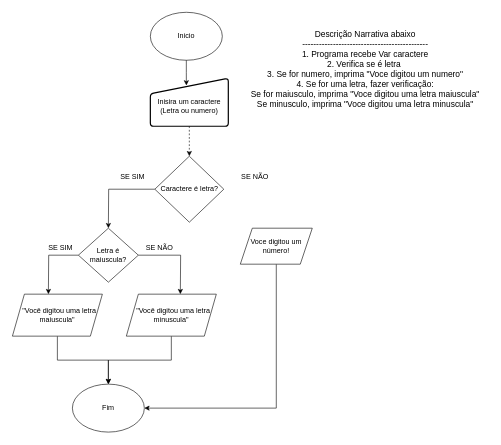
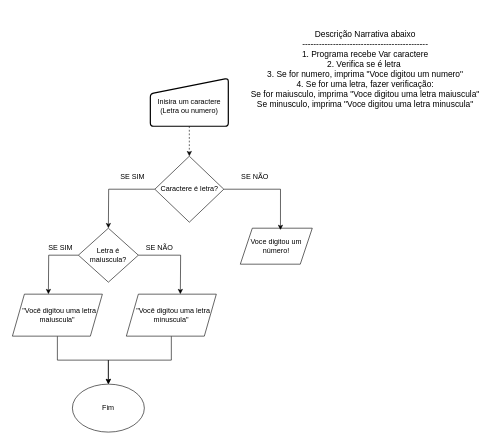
node "Inicio": removed
edge "Inicio" -> "Inisira um caractere (Letra ou numero)": removed
edge "Caractere é letra?" -> "Voce digitou um número!": added
edge "Voce digitou um número!" -> "Fim": removed
